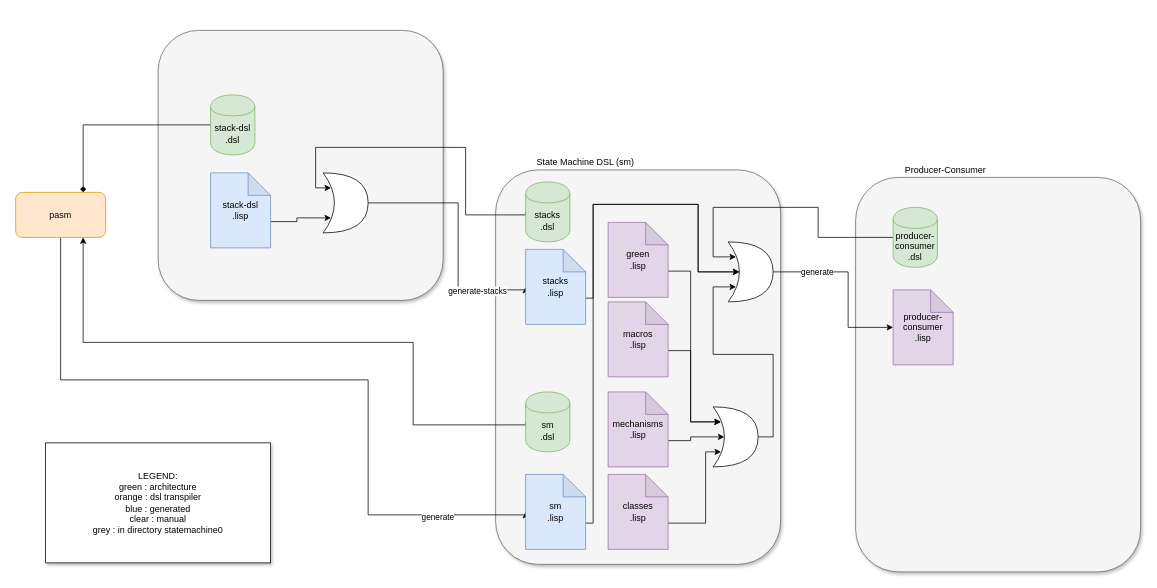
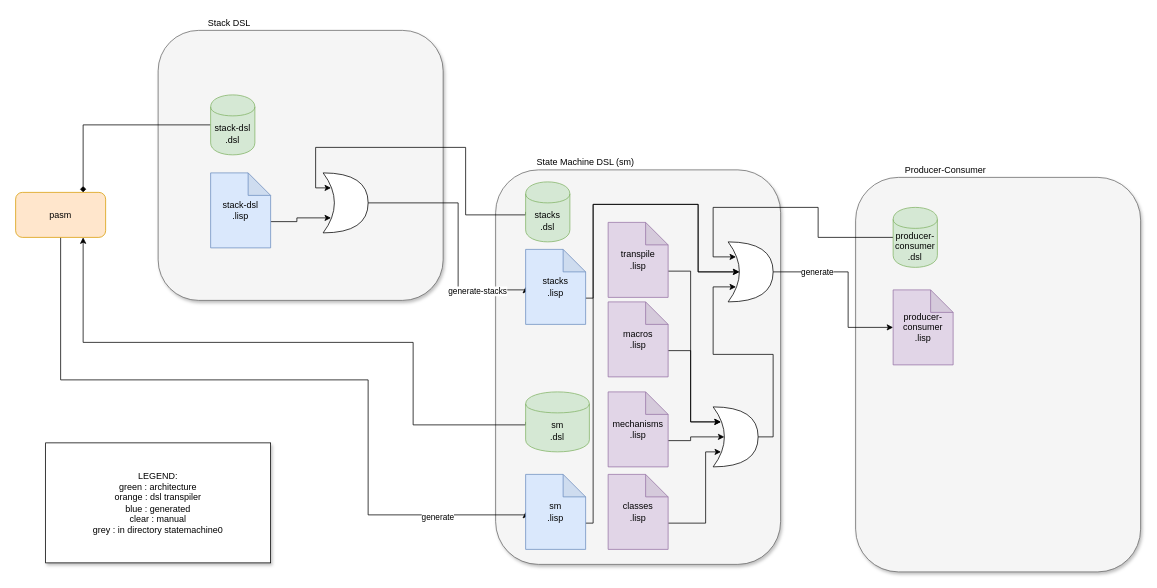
node "Stack DSL": added
node "green .lisp": label "green .lisp" -> "transpile .lisp"
node "sm .dsl": size 44x60 -> 64x60
